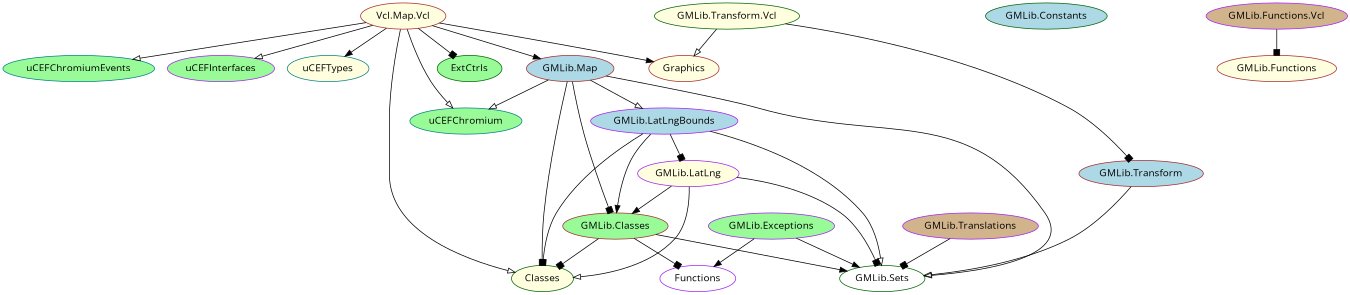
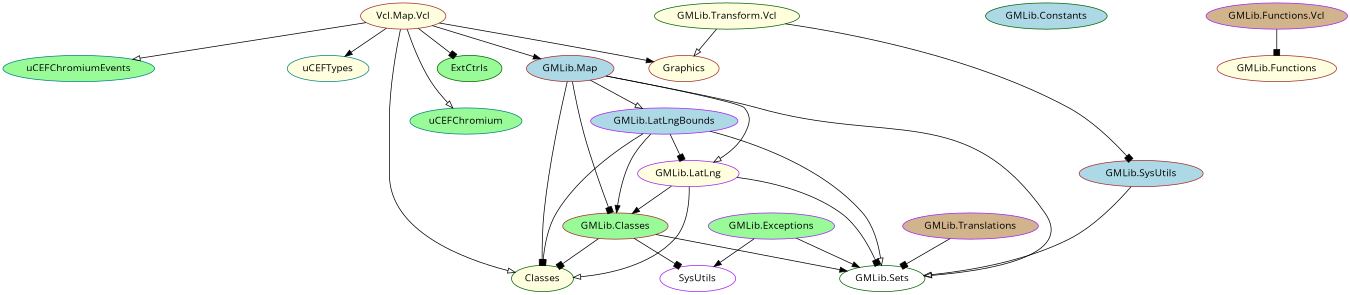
node "uCEFInterfaces": removed
edge "GMLib.Map" -> "uCEFChromium": now "GMLib.Map" -> "GMLib.LatLng"
node "GMLib.Transform": label "GMLib.Transform" -> "GMLib.SysUtils"
node "Functions": label "Functions" -> "SysUtils"
